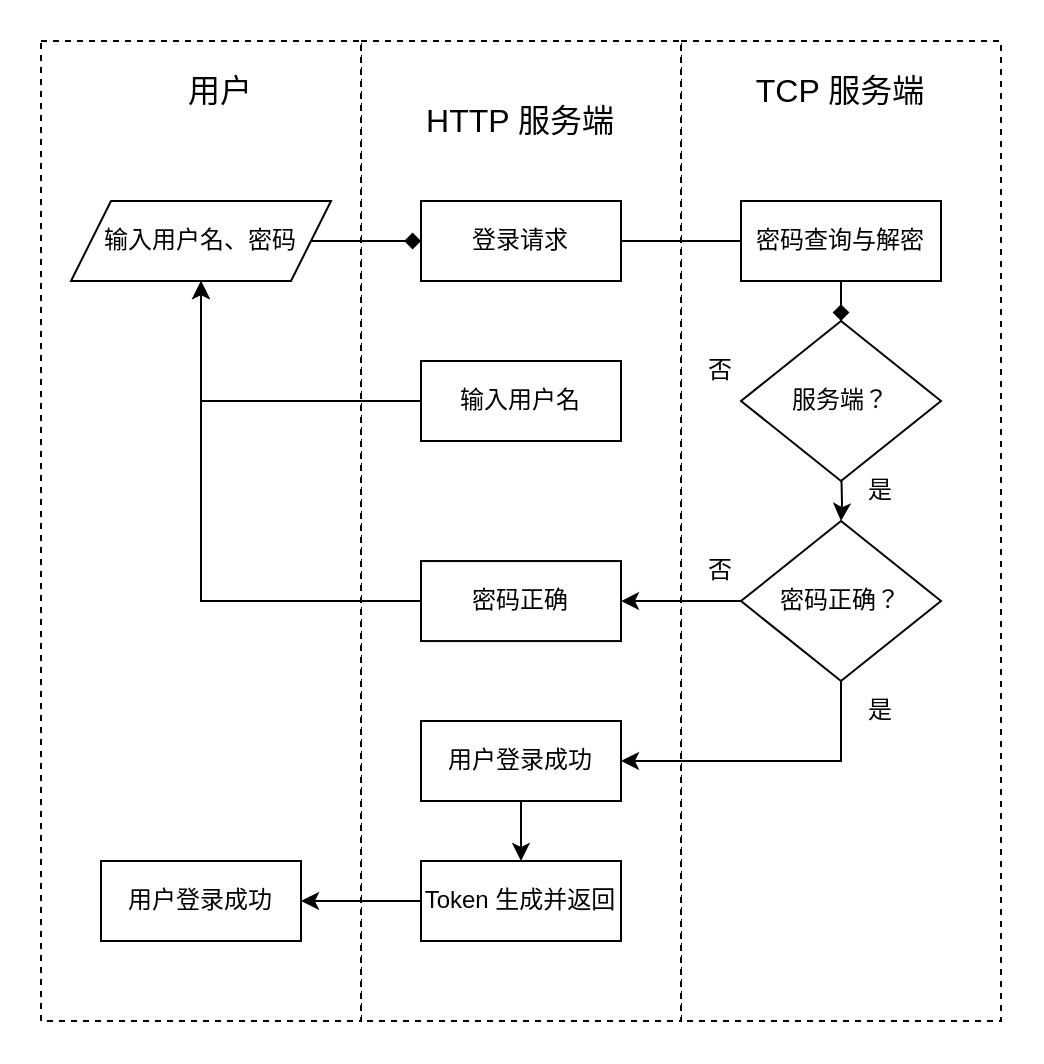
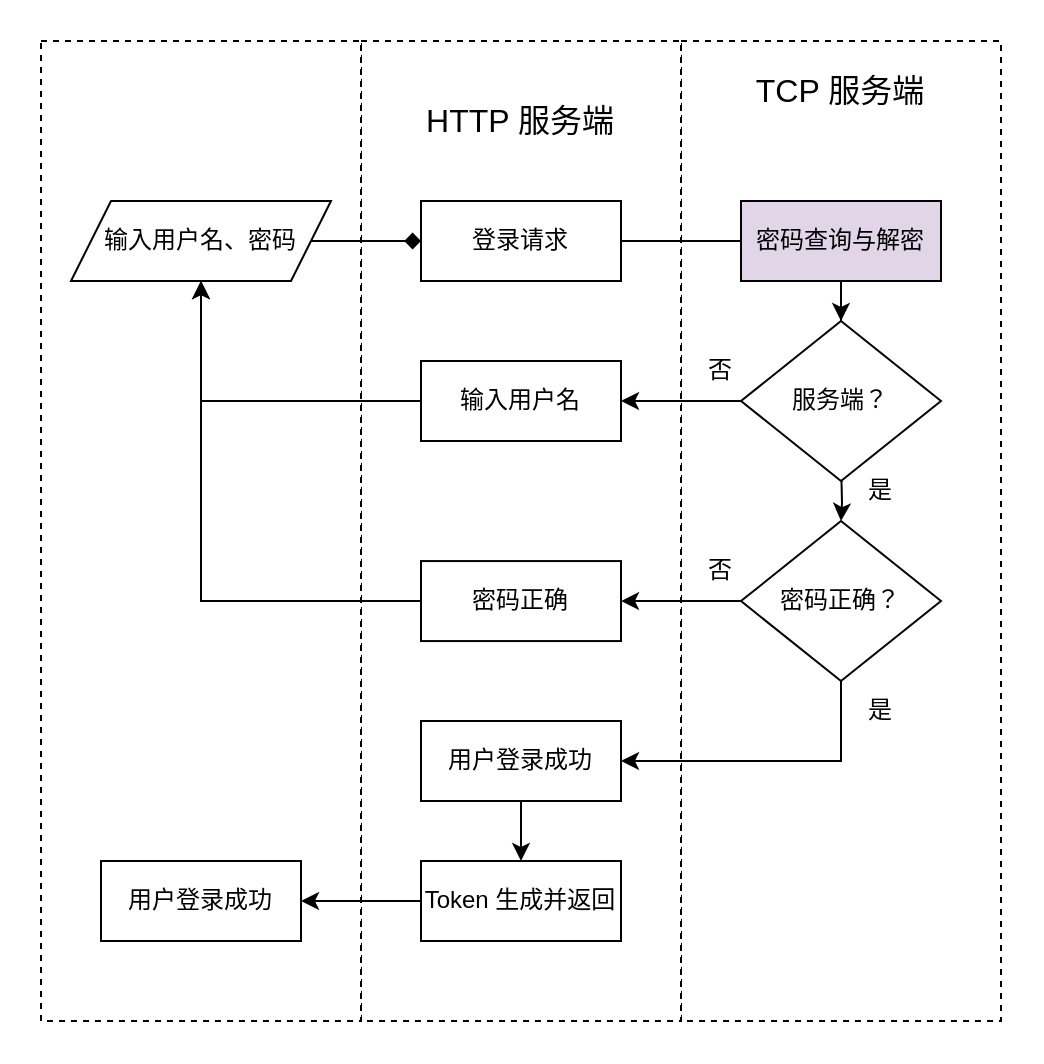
node "用户": removed
node "密码查询与解密": fillcolor #ffffff -> #e1d5e7
edge "密码查询与解密" -> "服务端？": arrowhead diamond -> classic
edge "服务端？" -> "输入用户名": added
